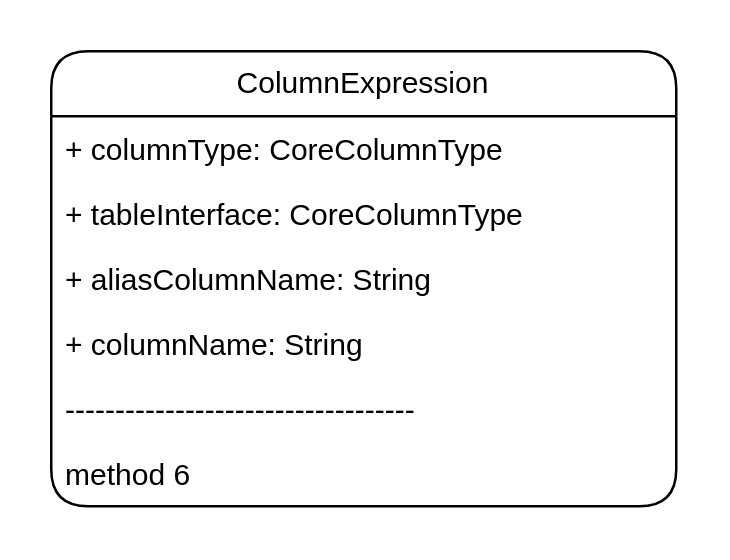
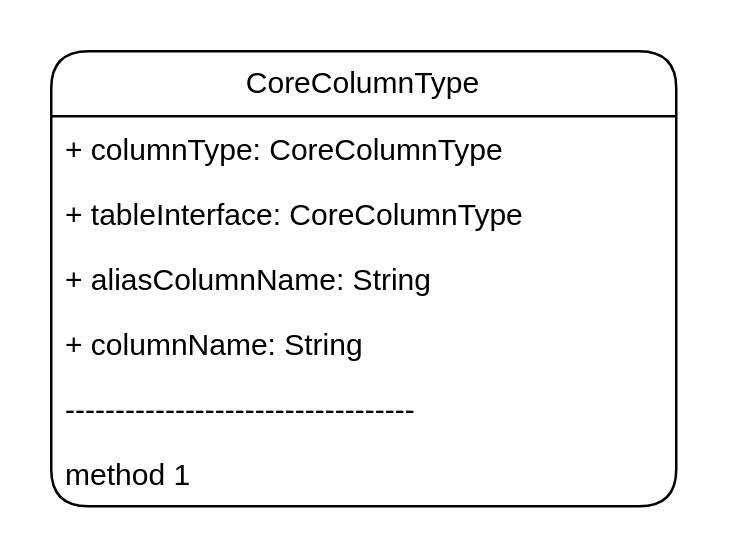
node "ColumnExpression": label "ColumnExpression" -> "CoreColumnType"
node "method 6": label "method 6" -> "method 1"
